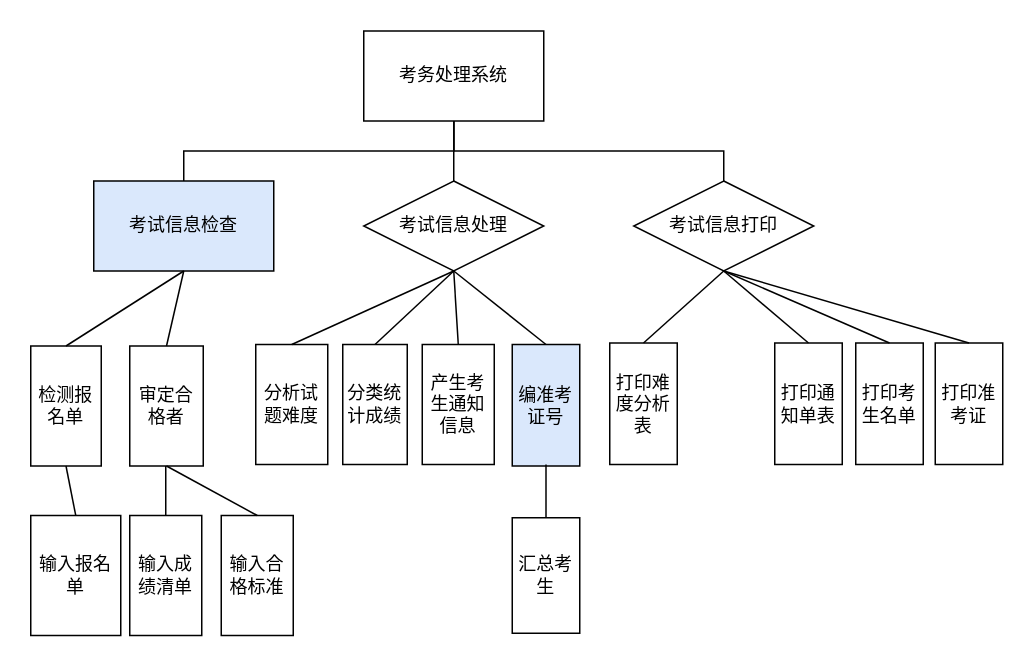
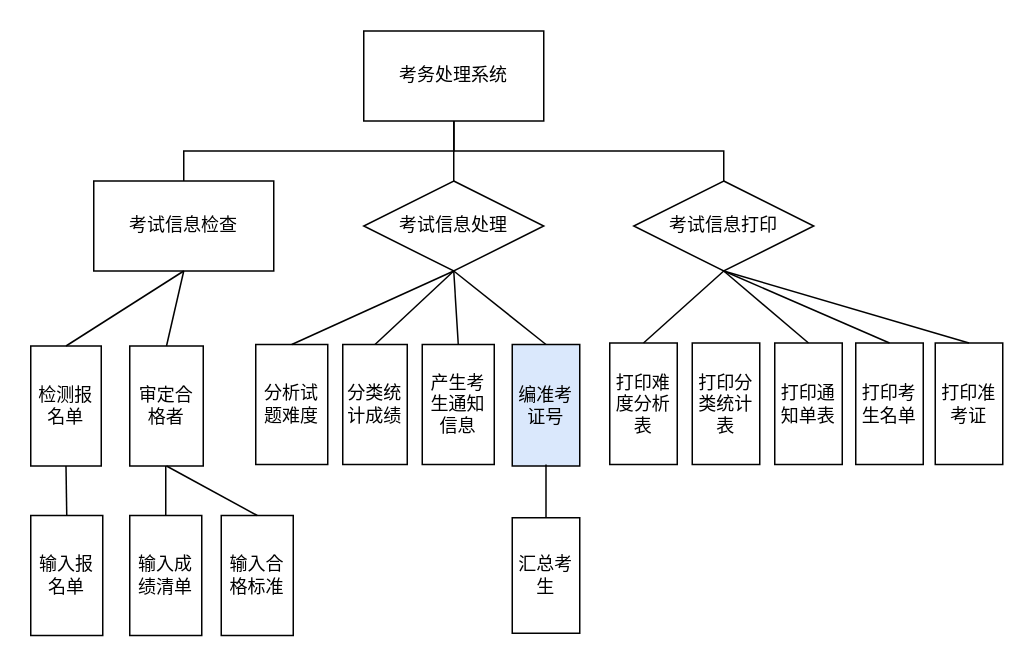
node "考试信息检查": fillcolor #dae8fc -> #ffffff
node "打印分类统计表": added
node "输入报名单": size 90x120 -> 72x120
